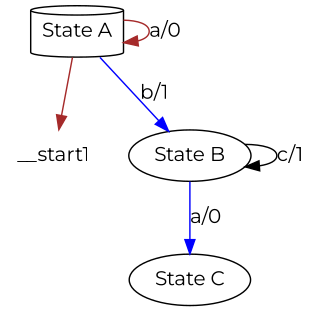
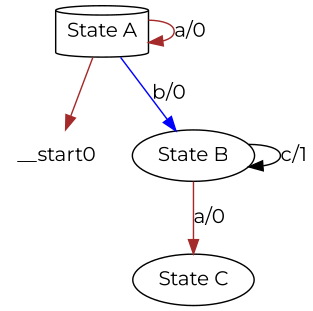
edge "State A" -> "State B": label "b/1" -> "b/0"
node "__start1": label "__start1" -> "__start0"
edge "State B" -> "State C": color blue -> brown
